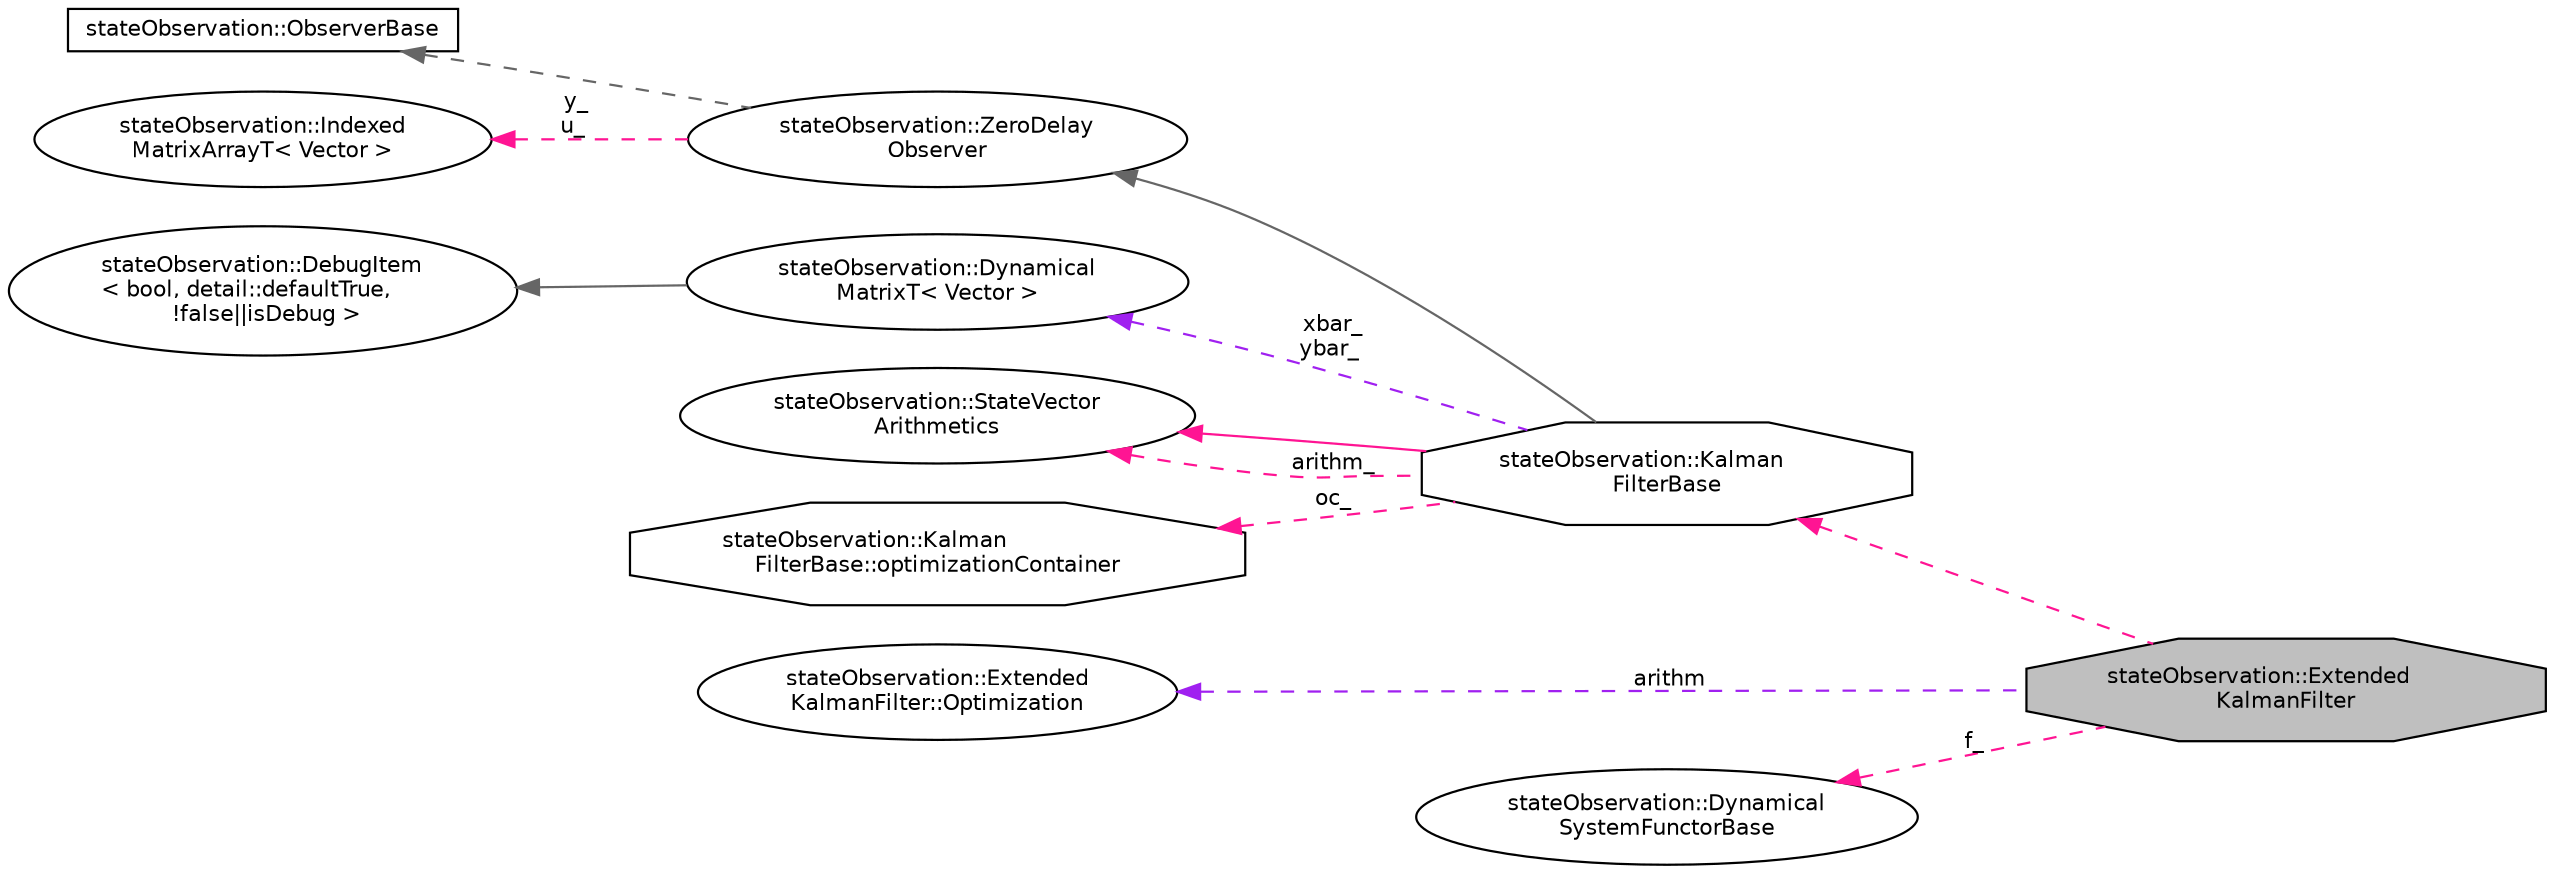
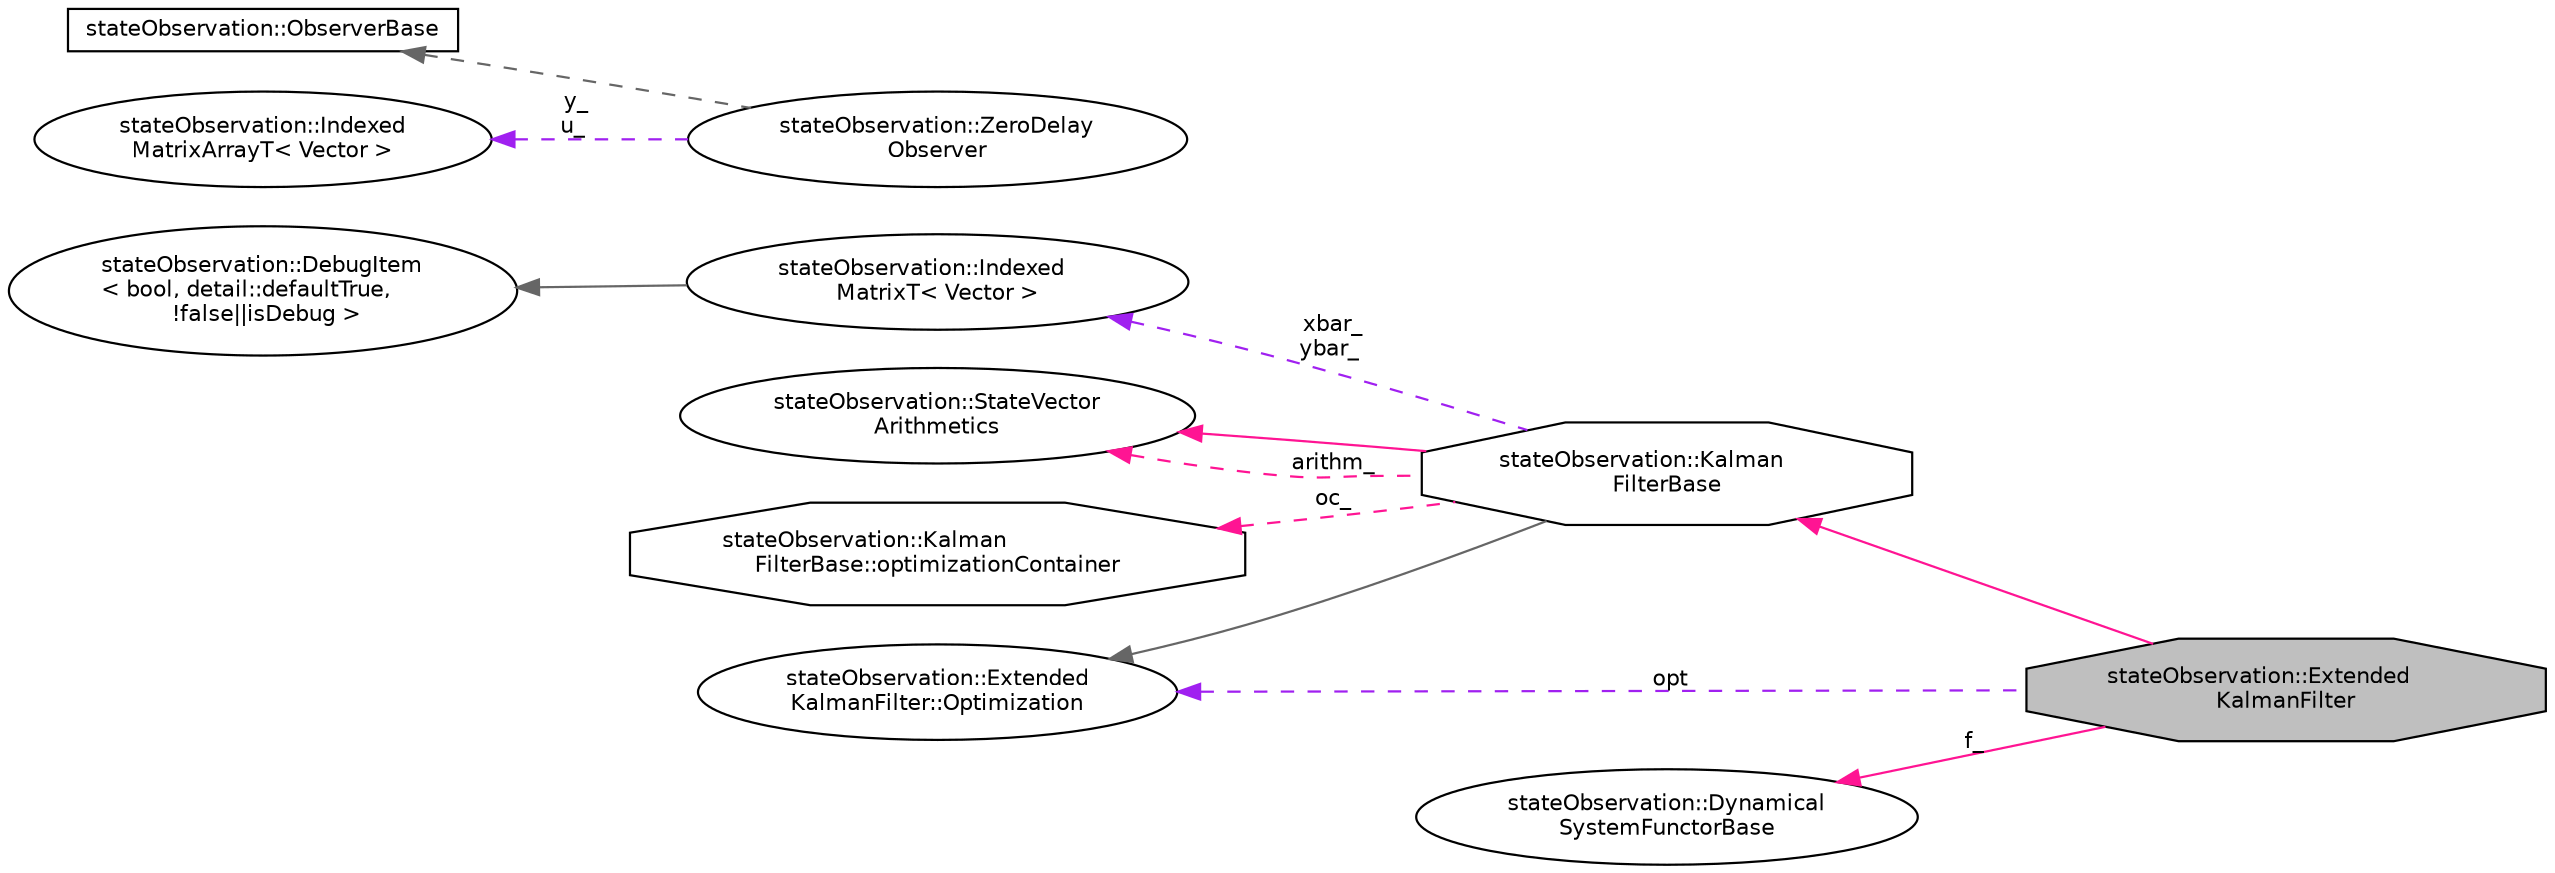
edge "stateObservation::ZeroDelay Observer" -> "stateObservation::Indexed MatrixArrayT< Vector >": color deeppink -> purple
edge "stateObservation::Kalman FilterBase" -> "stateObservation::ZeroDelay Observer": now "stateObservation::Kalman FilterBase" -> "stateObservation::Extended KalmanFilter::Optimization"
node "stateObservation::Dynamical MatrixT< Vector >": label "stateObservation::Dynamical MatrixT< Vector >" -> "stateObservation::Indexed MatrixT< Vector >"
edge "stateObservation::Extended KalmanFilter" -> "stateObservation::Kalman FilterBase": style dashed -> solid
edge "stateObservation::Extended KalmanFilter" -> "stateObservation::Extended KalmanFilter::Optimization": label " arithm" -> " opt"
edge "stateObservation::Extended KalmanFilter" -> "stateObservation::Dynamical SystemFunctorBase": style dashed -> solid
